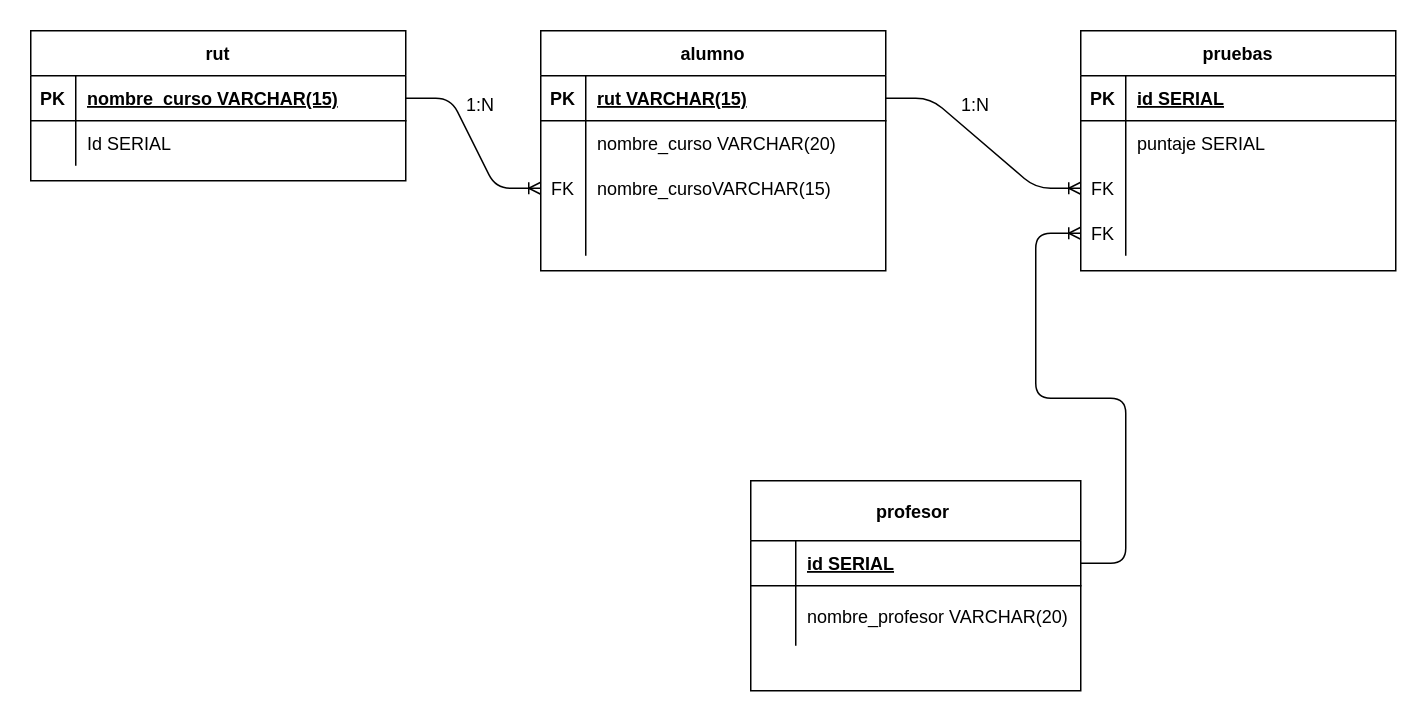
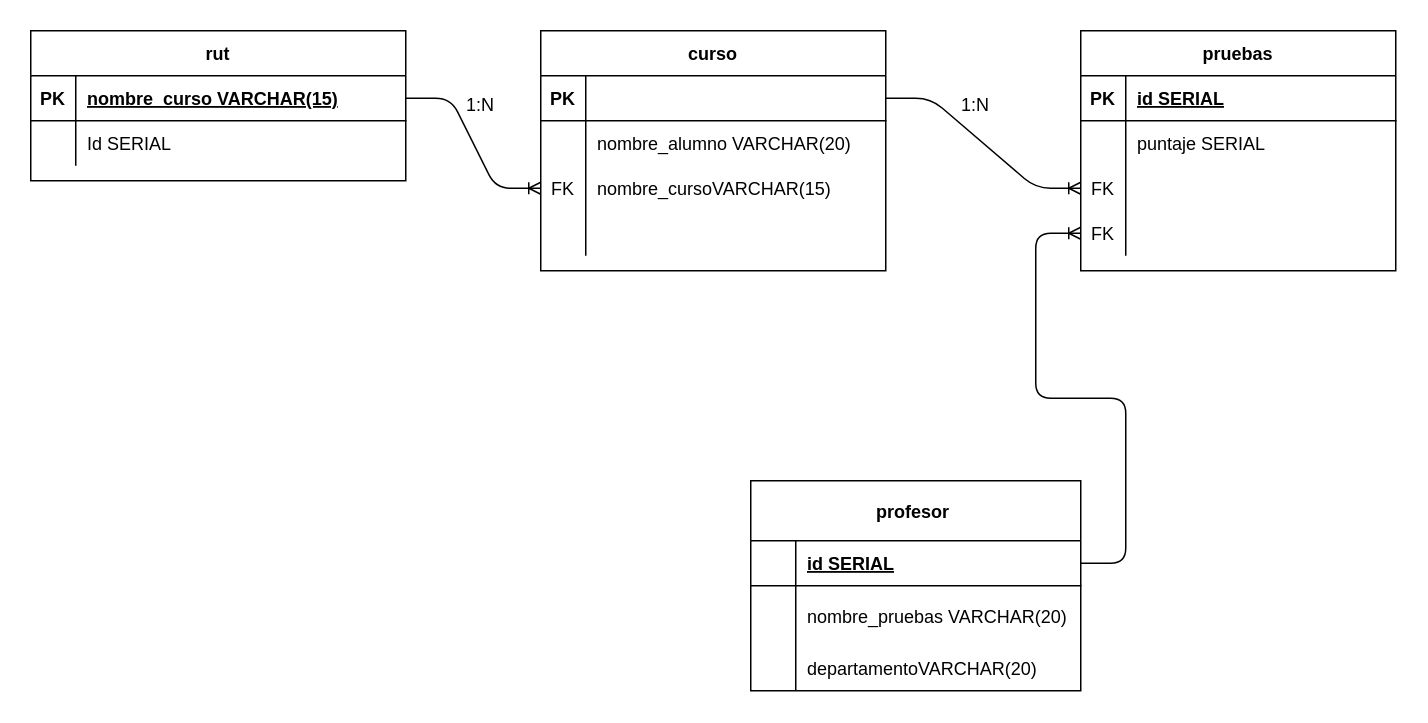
node "alumno": label "alumno" -> "curso"
node "rut VARCHAR(15)": removed
node "nombre_curso VARCHAR(20)": label "nombre_curso VARCHAR(20)" -> "nombre_alumno VARCHAR(20)"
node "nombre_profesor VARCHAR(20)": label "nombre_profesor VARCHAR(20)" -> "nombre_pruebas VARCHAR(20)"
node "departamentoVARCHAR(20)": added
